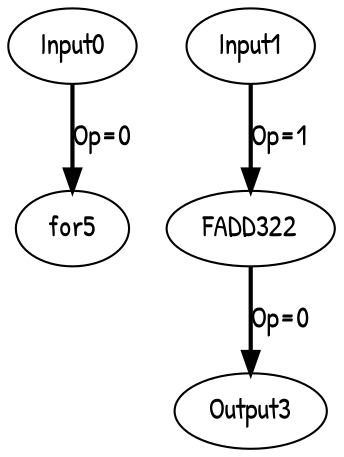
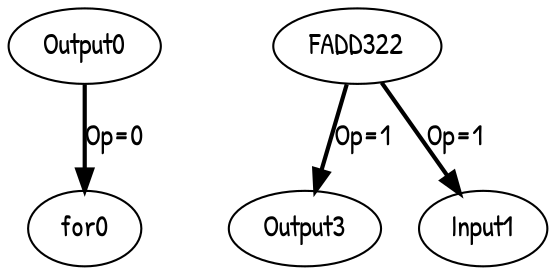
node "Input0": label "Input0" -> "Output0"
edge "Input1" -> "FADD322": reversed
node "for5": label "for5" -> "for0"
edge "FADD322" -> "Output3": label "Op=0" -> "Op=1"
